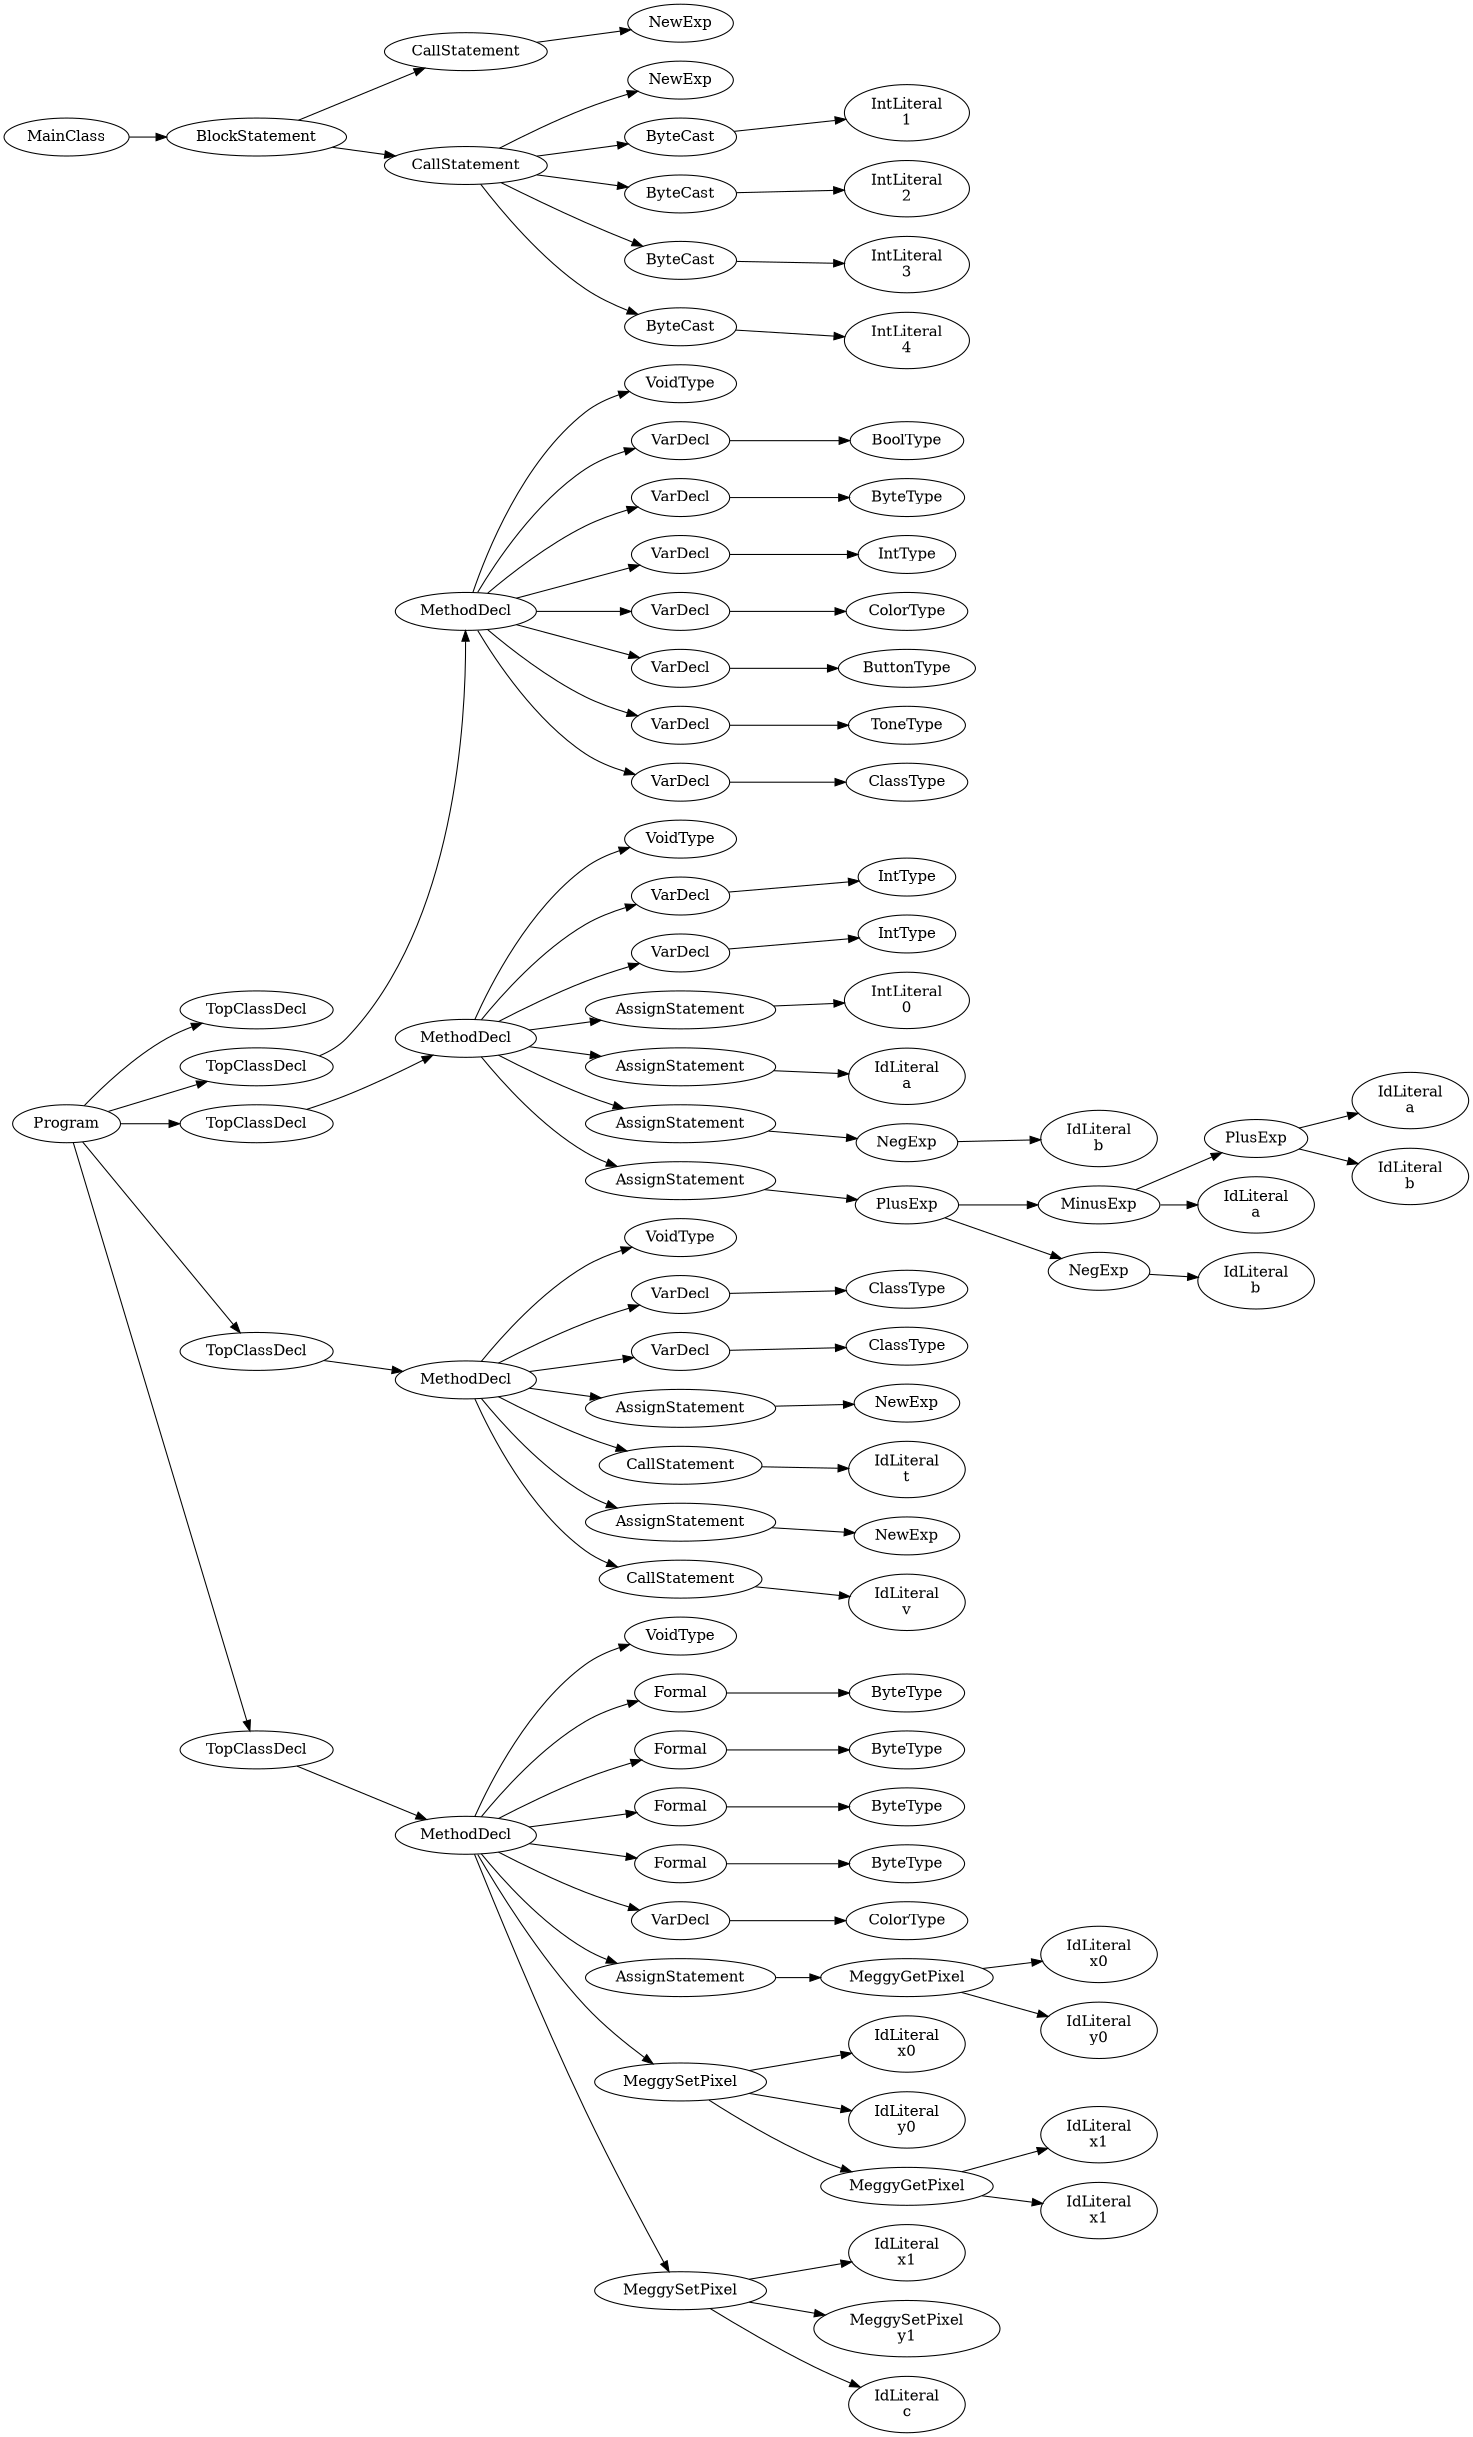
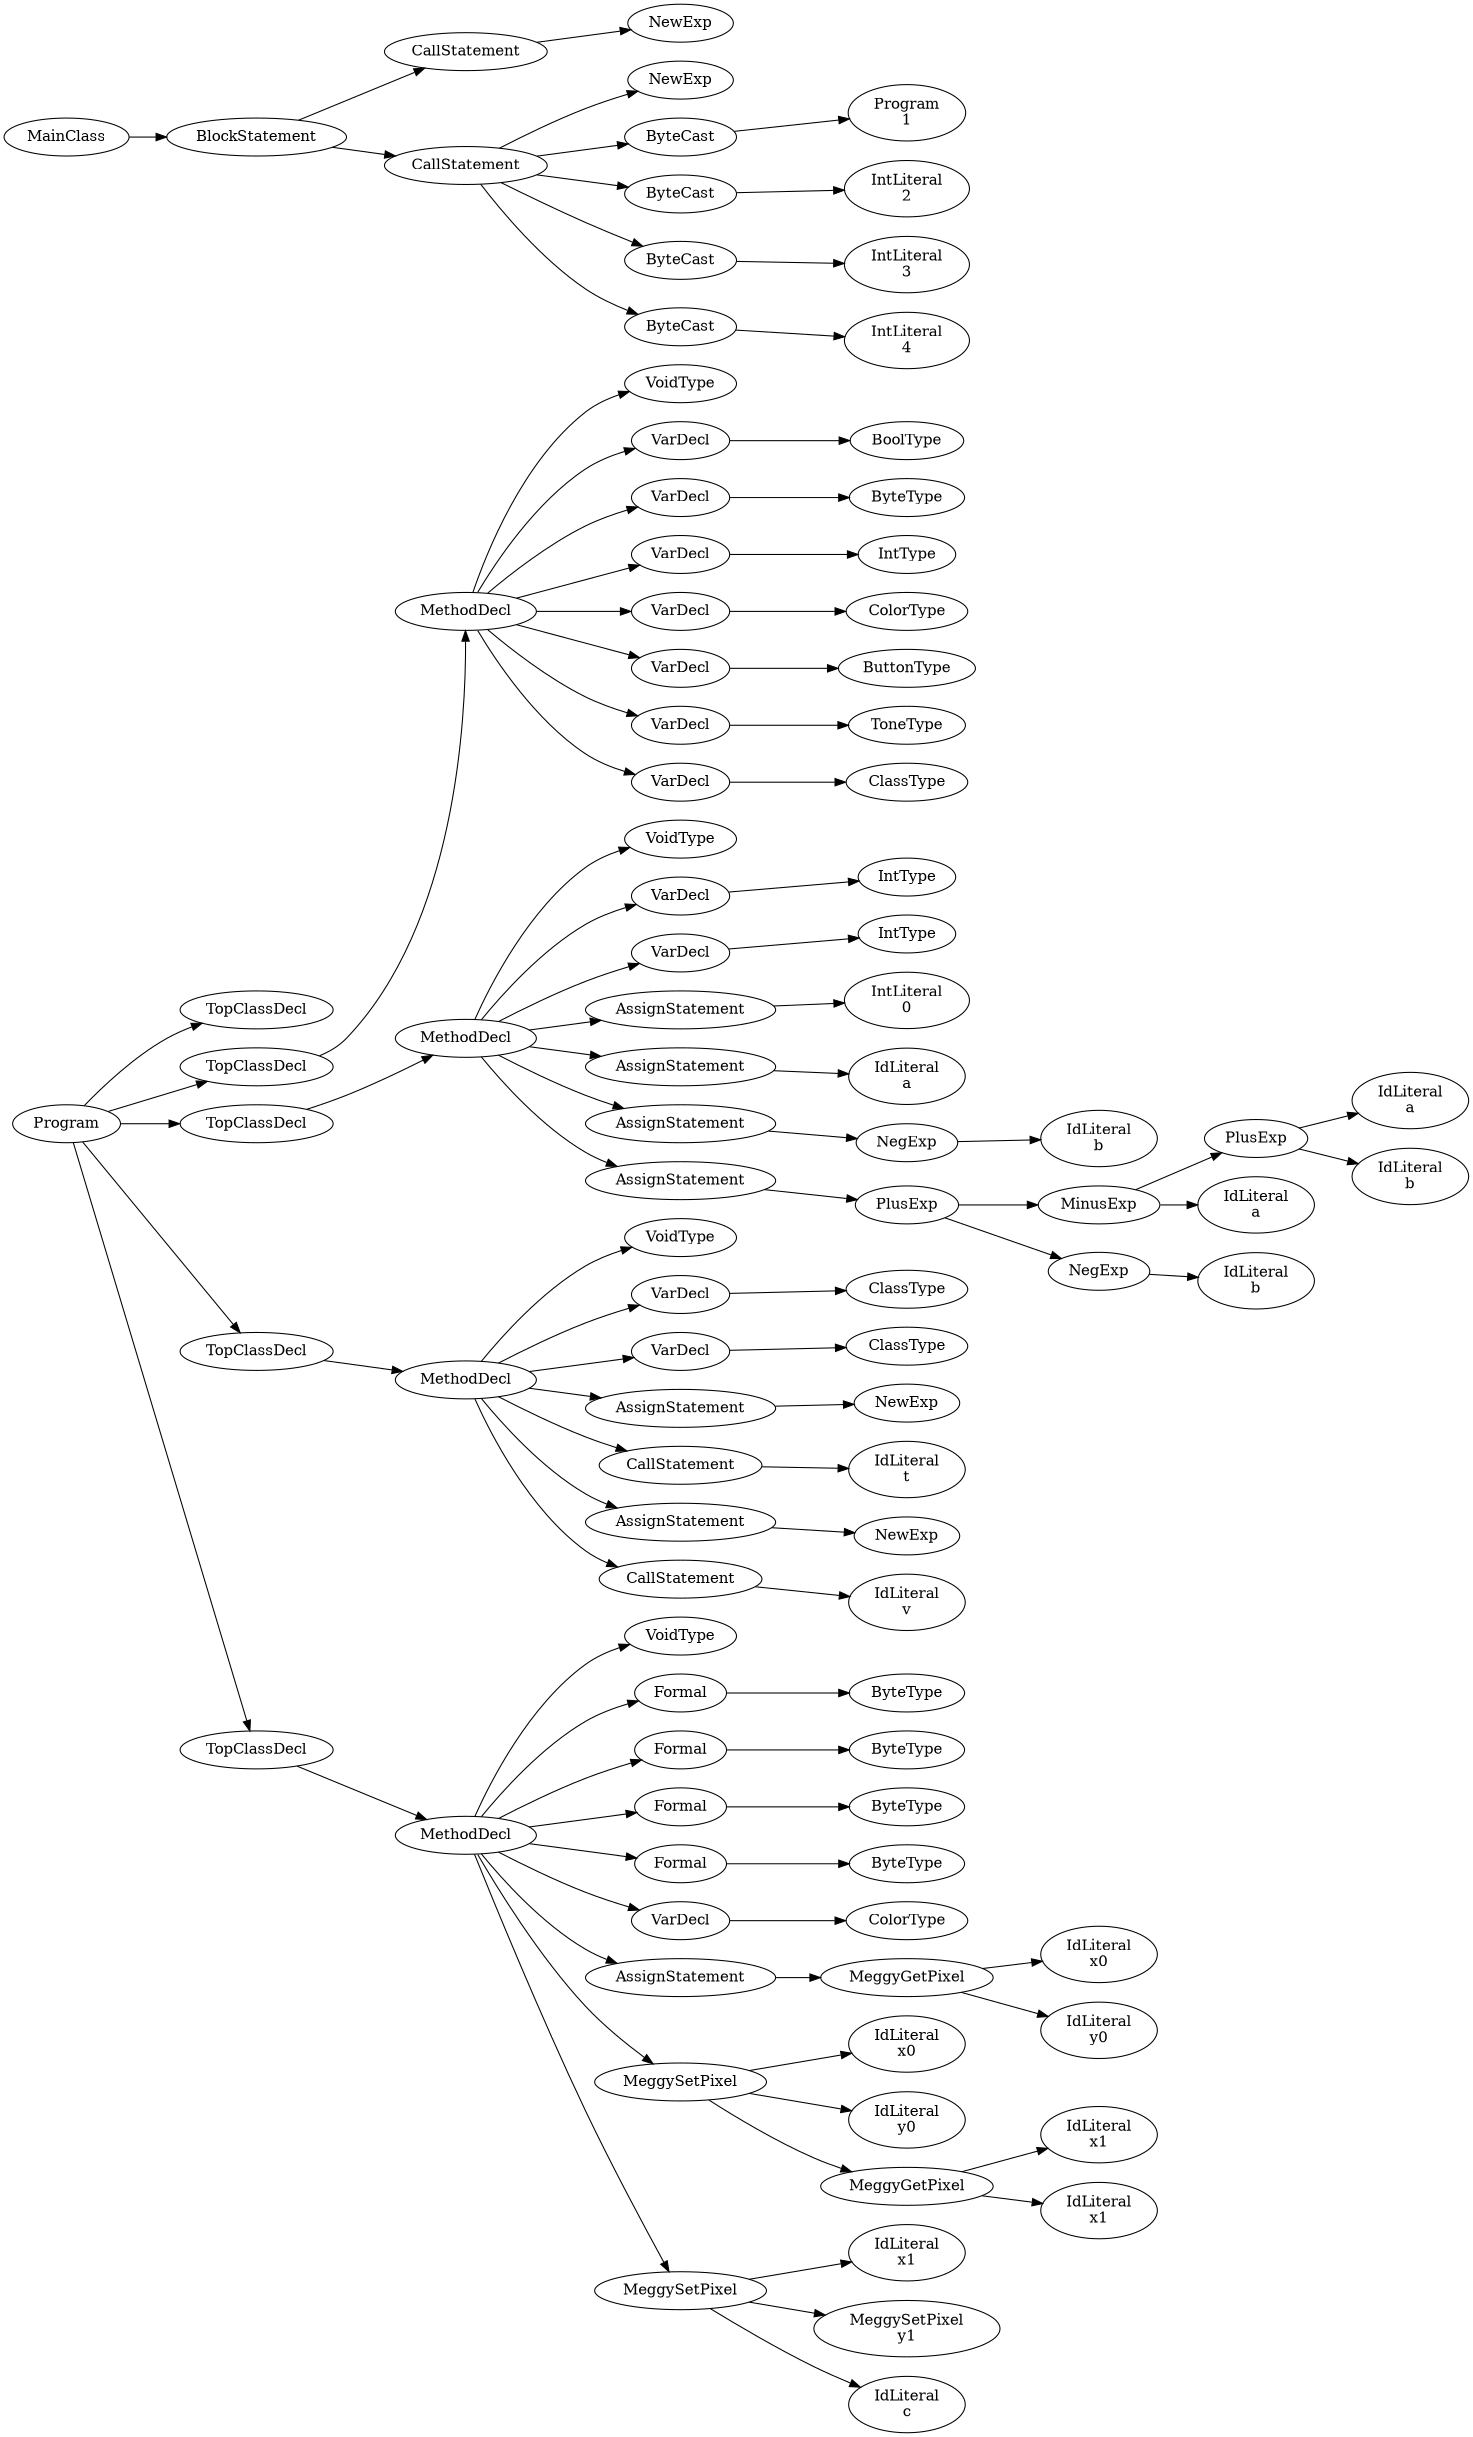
node "IntLiteral 1": label "IntLiteral 1" -> "Program 1"
